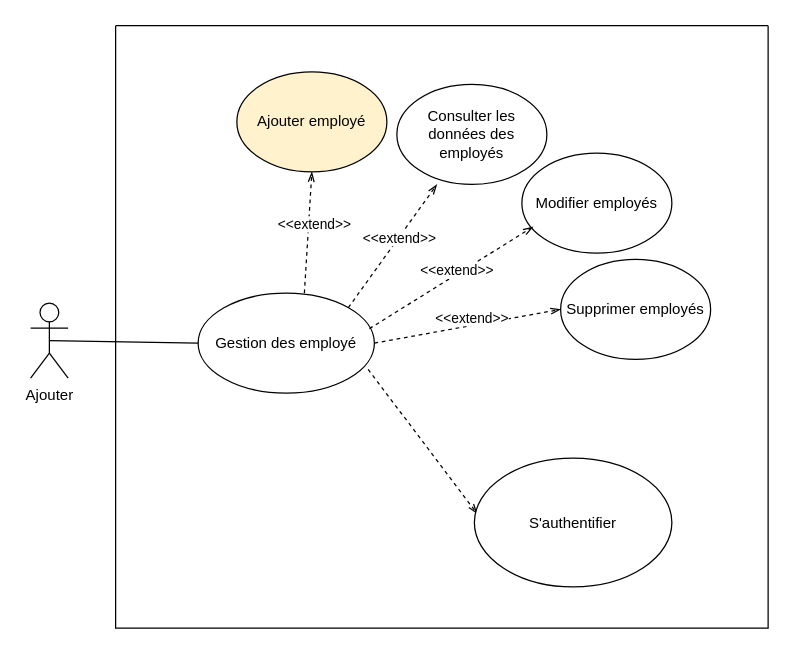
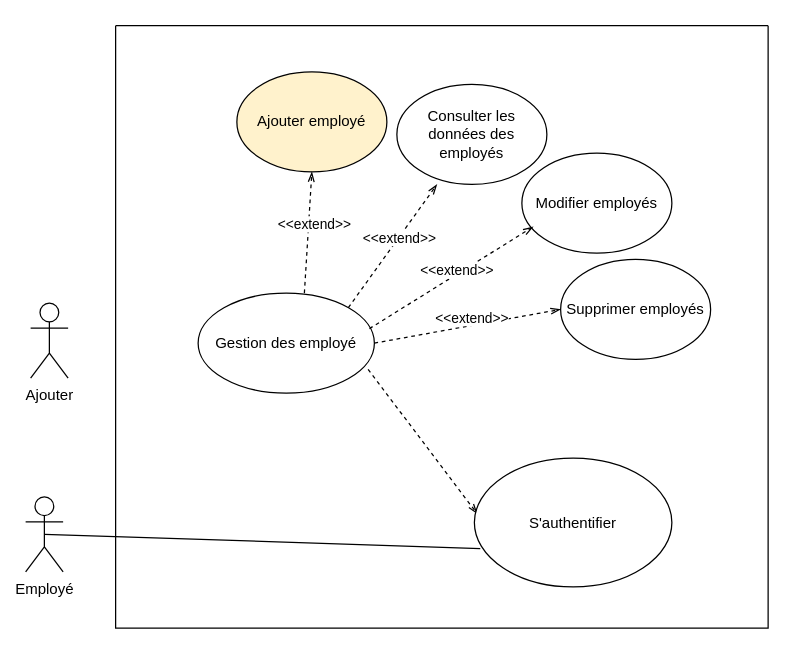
edge "Ajouter" -- "Gestion des employé": removed
node "Employé": added
edge "S'authentifier" -- "Employé": added
